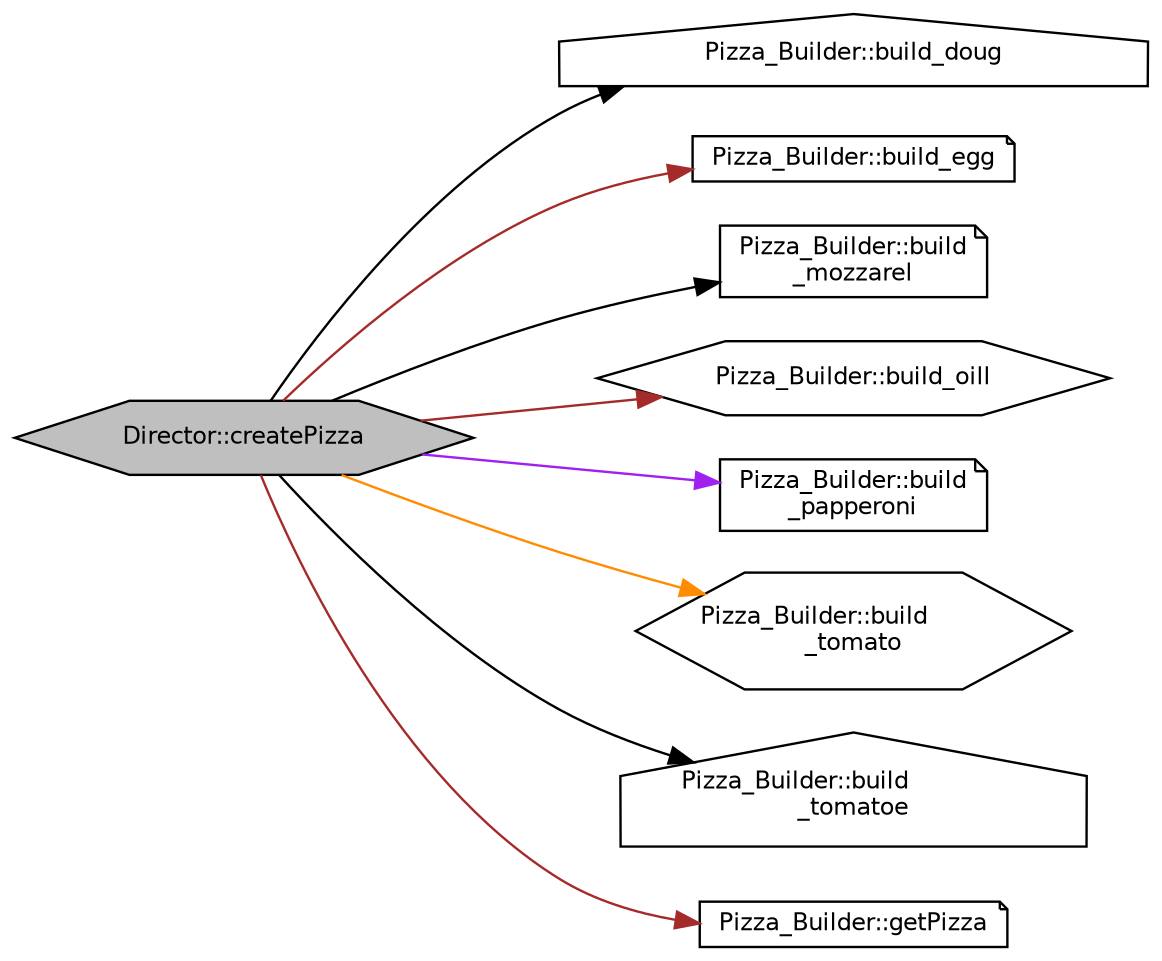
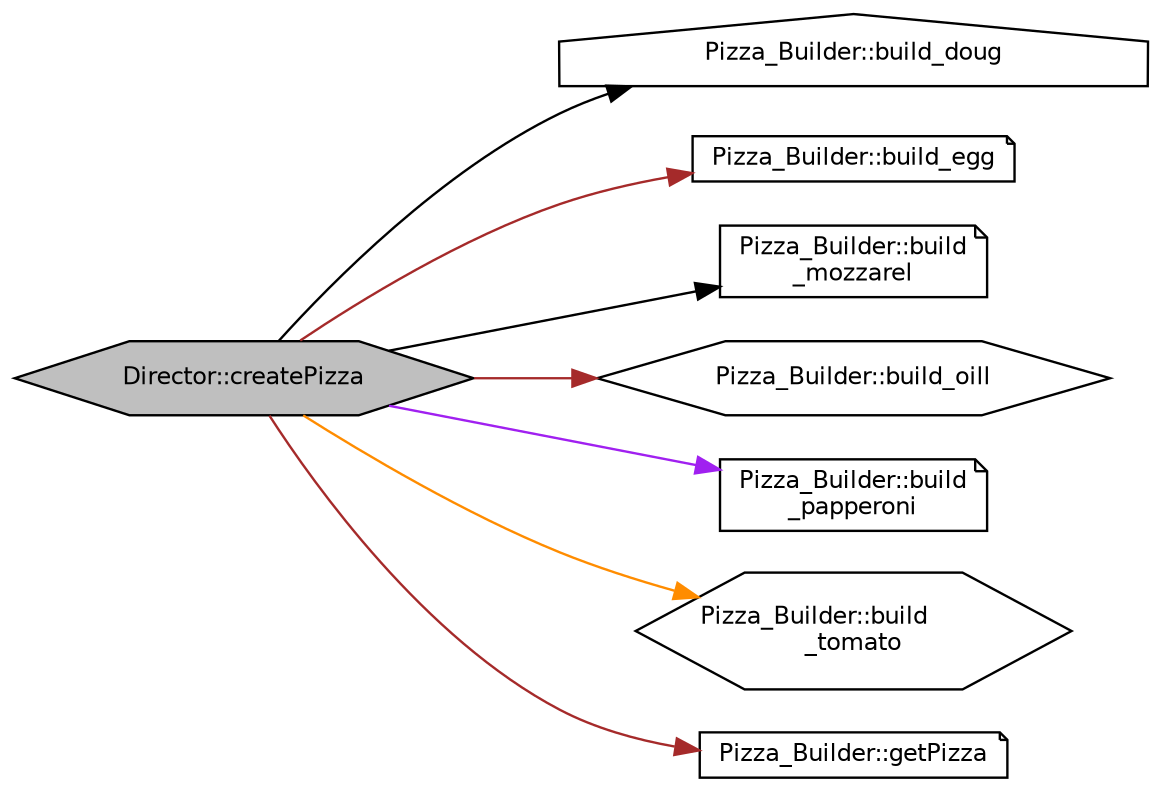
node "Pizza_Builder::build _tomatoe": removed
